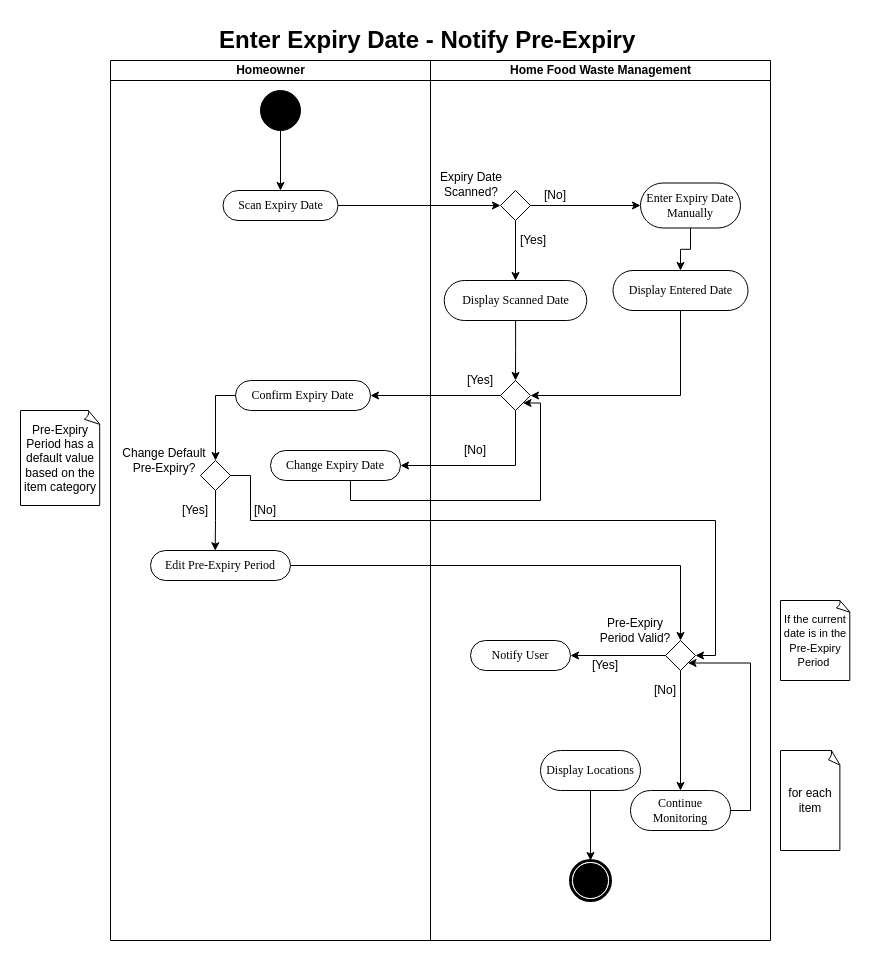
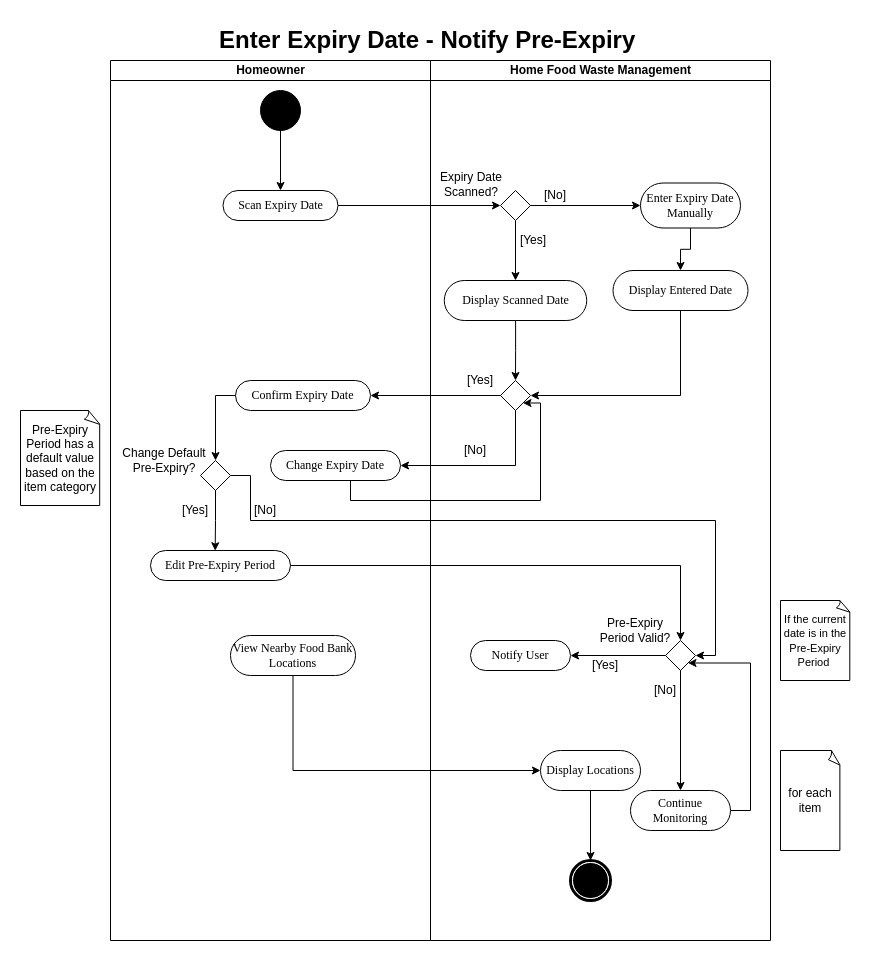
node "View Nearby Food Bank Locations": added
edge "View Nearby Food Bank Locations" -> "Display Locations": added
